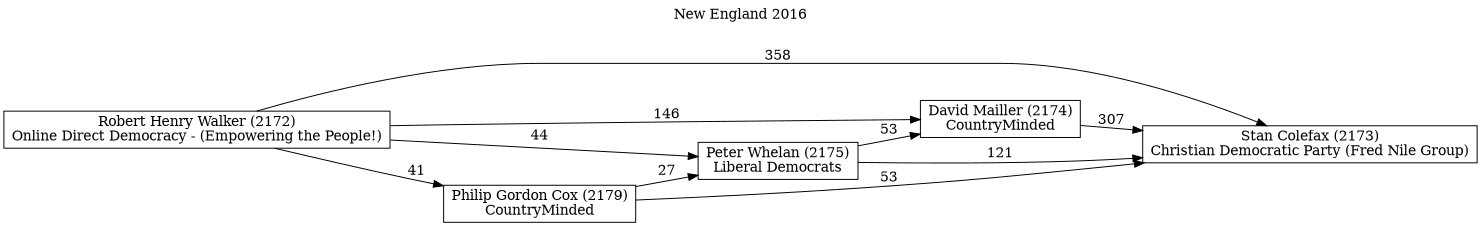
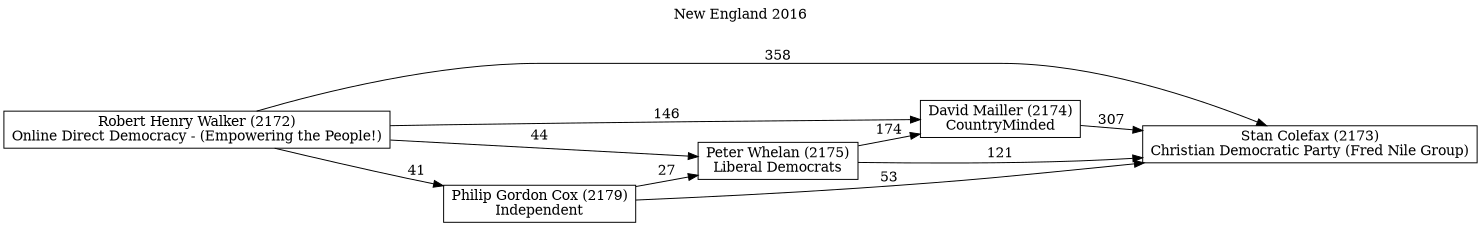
edge "Peter Whelan (2175) Liberal Democrats" -> "David Mailler (2174) CountryMinded": label "53" -> "174"
node "Philip Gordon Cox (2179) CountryMinded": label "Philip Gordon Cox (2179) CountryMinded" -> "Philip Gordon Cox (2179) Independent"
